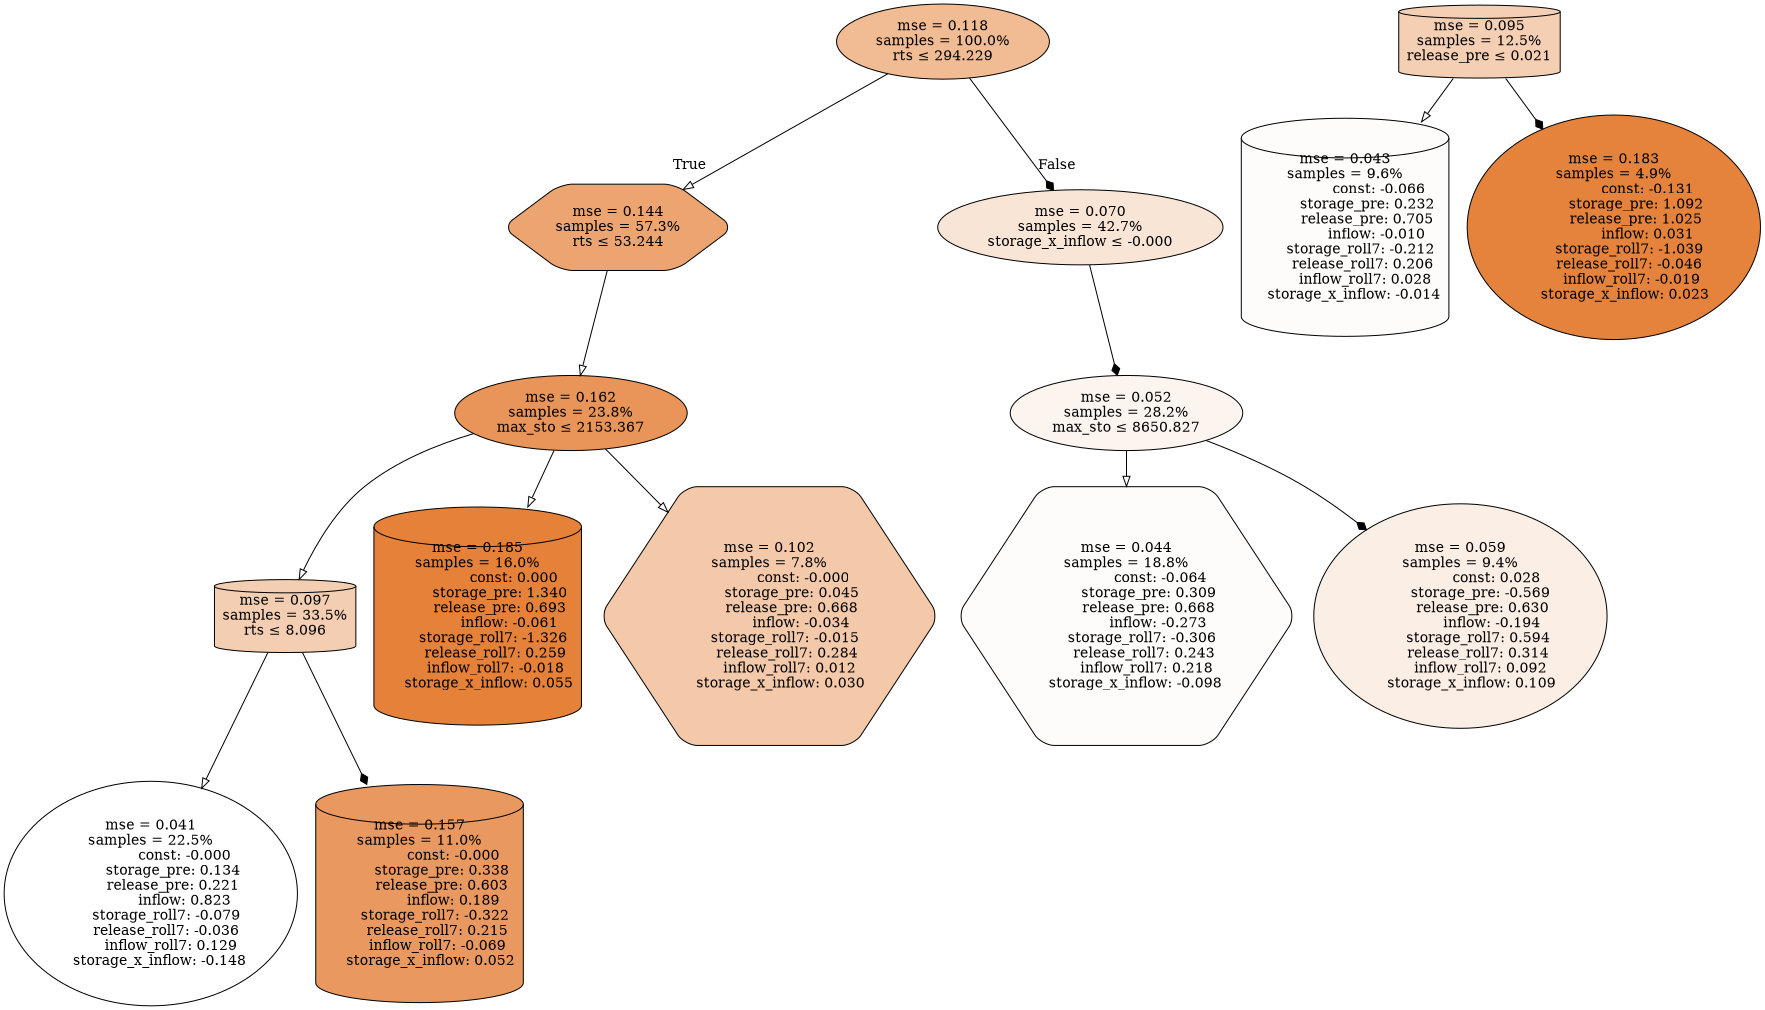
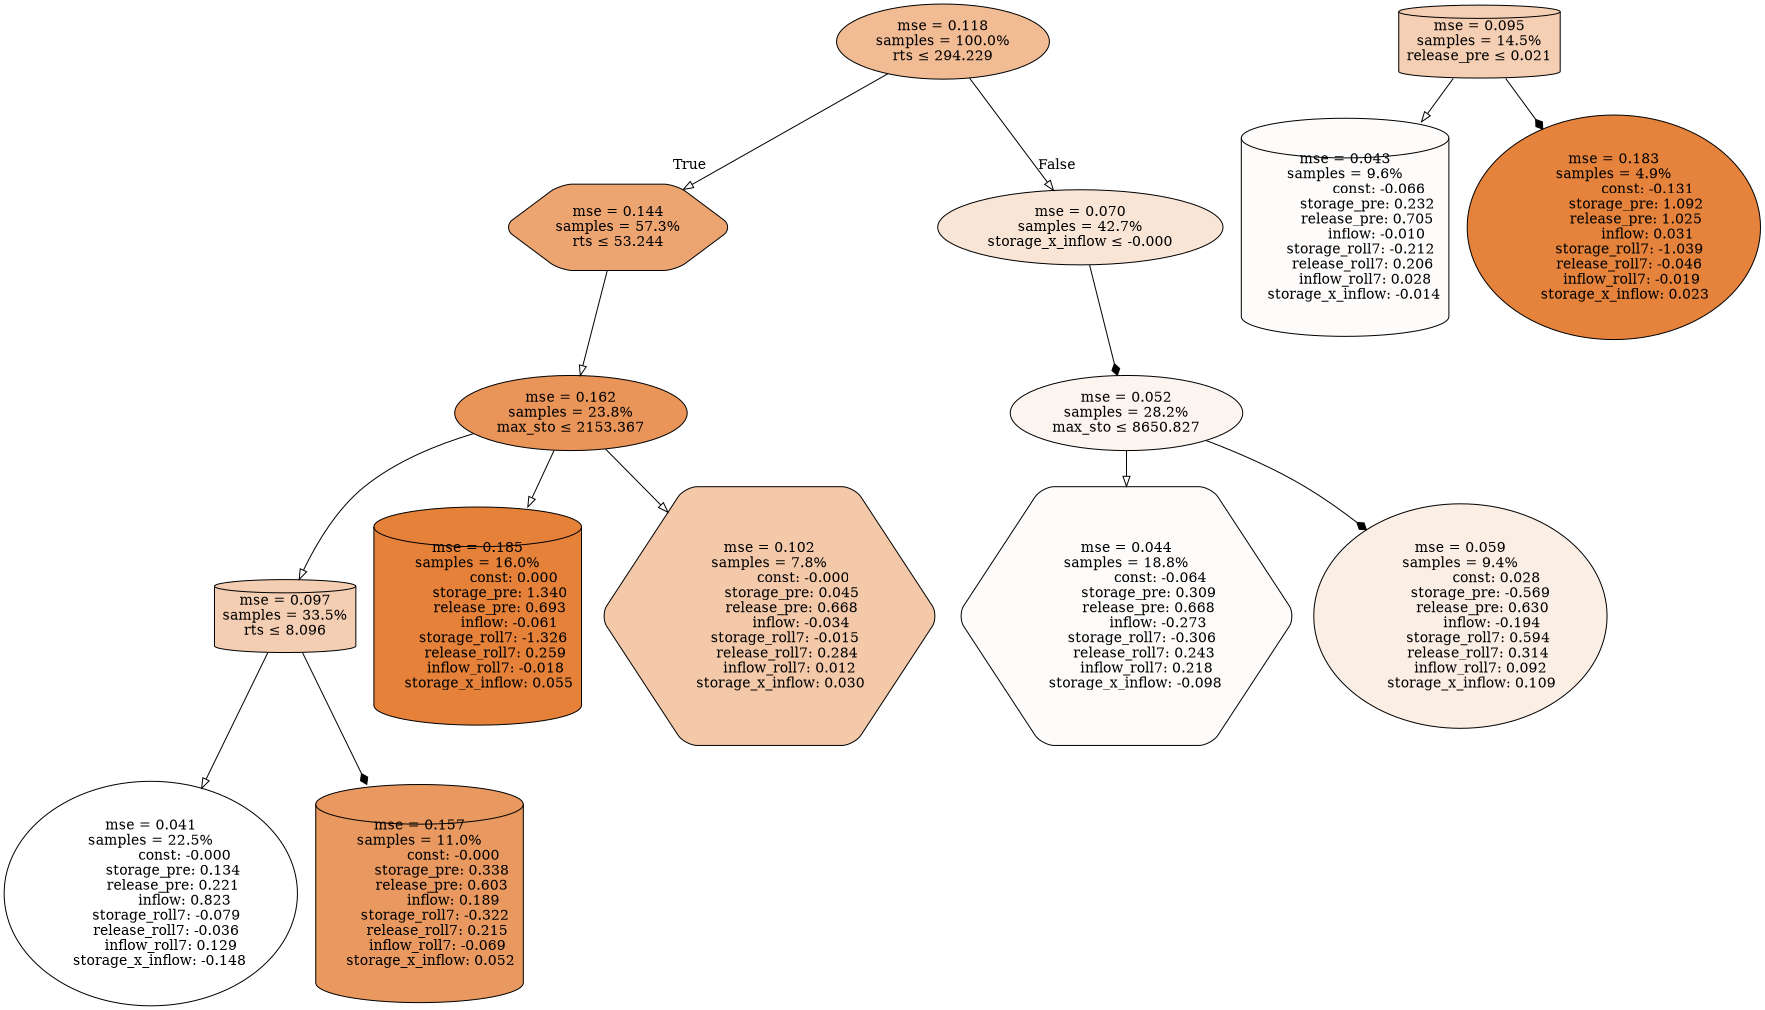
node "mse = 0.095 samples = 12.5% release_pre ≤ 0.021": label "mse = 0.095 samples = 12.5% release_pre ≤ 0.021" -> "mse = 0.095 samples = 14.5% release_pre ≤ 0.021"
edge "mse = 0.118 samples = 100.0% rts ≤ 294.229" -> "mse = 0.070 samples = 42.7% storage_x_inflow ≤ -0.000": arrowhead diamond -> onormal
